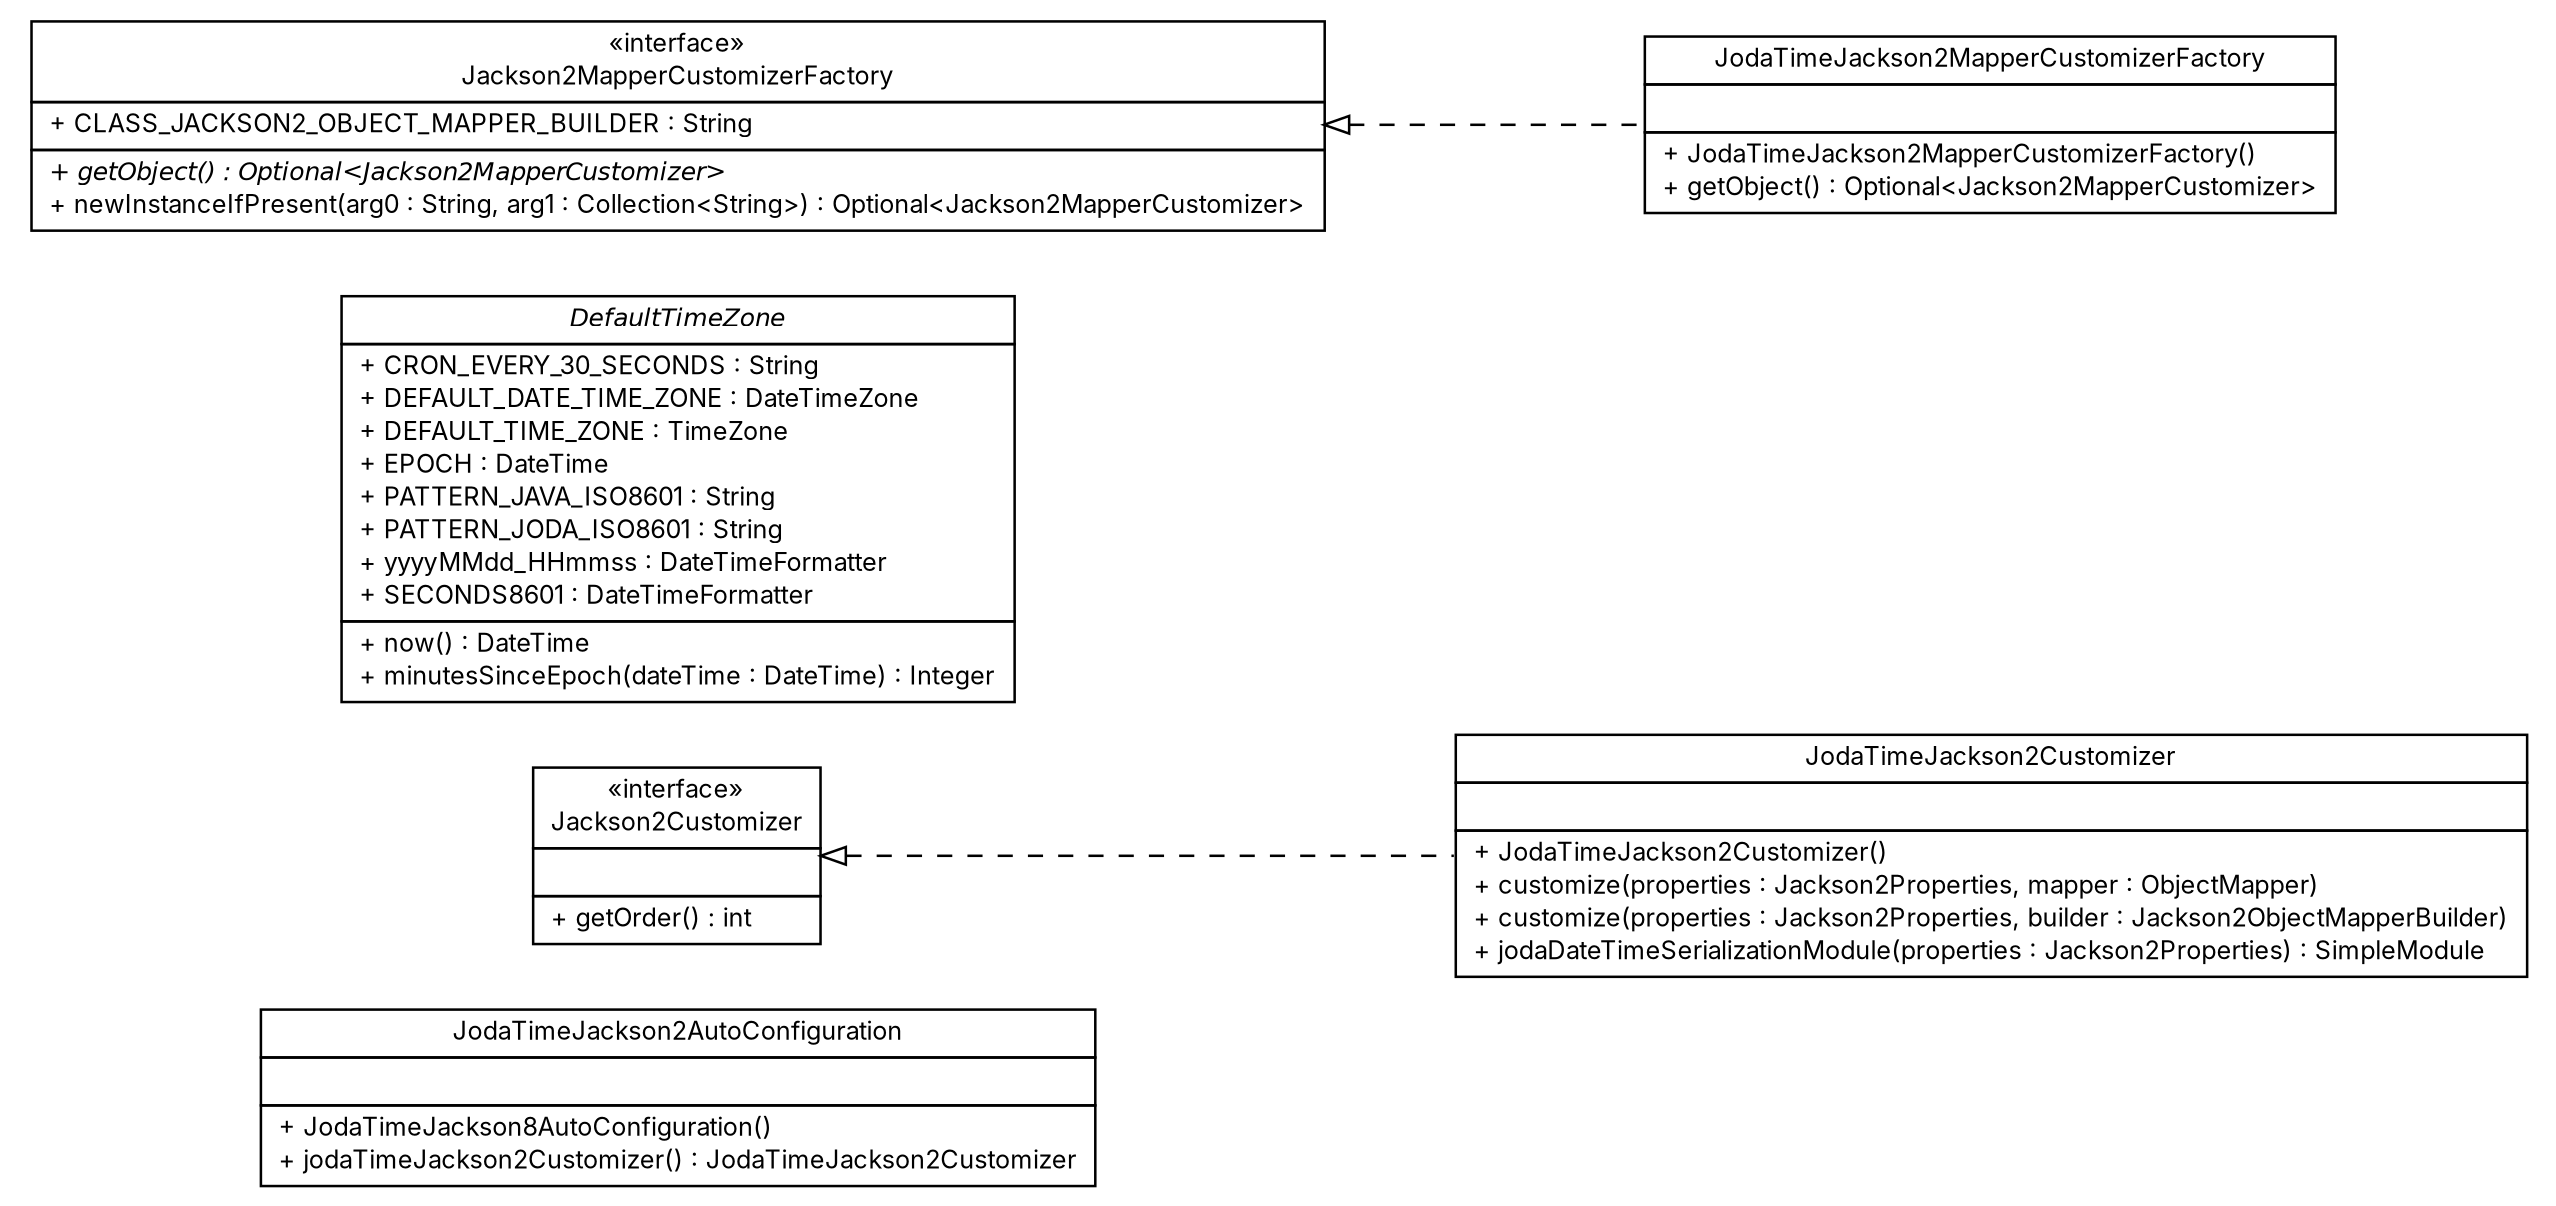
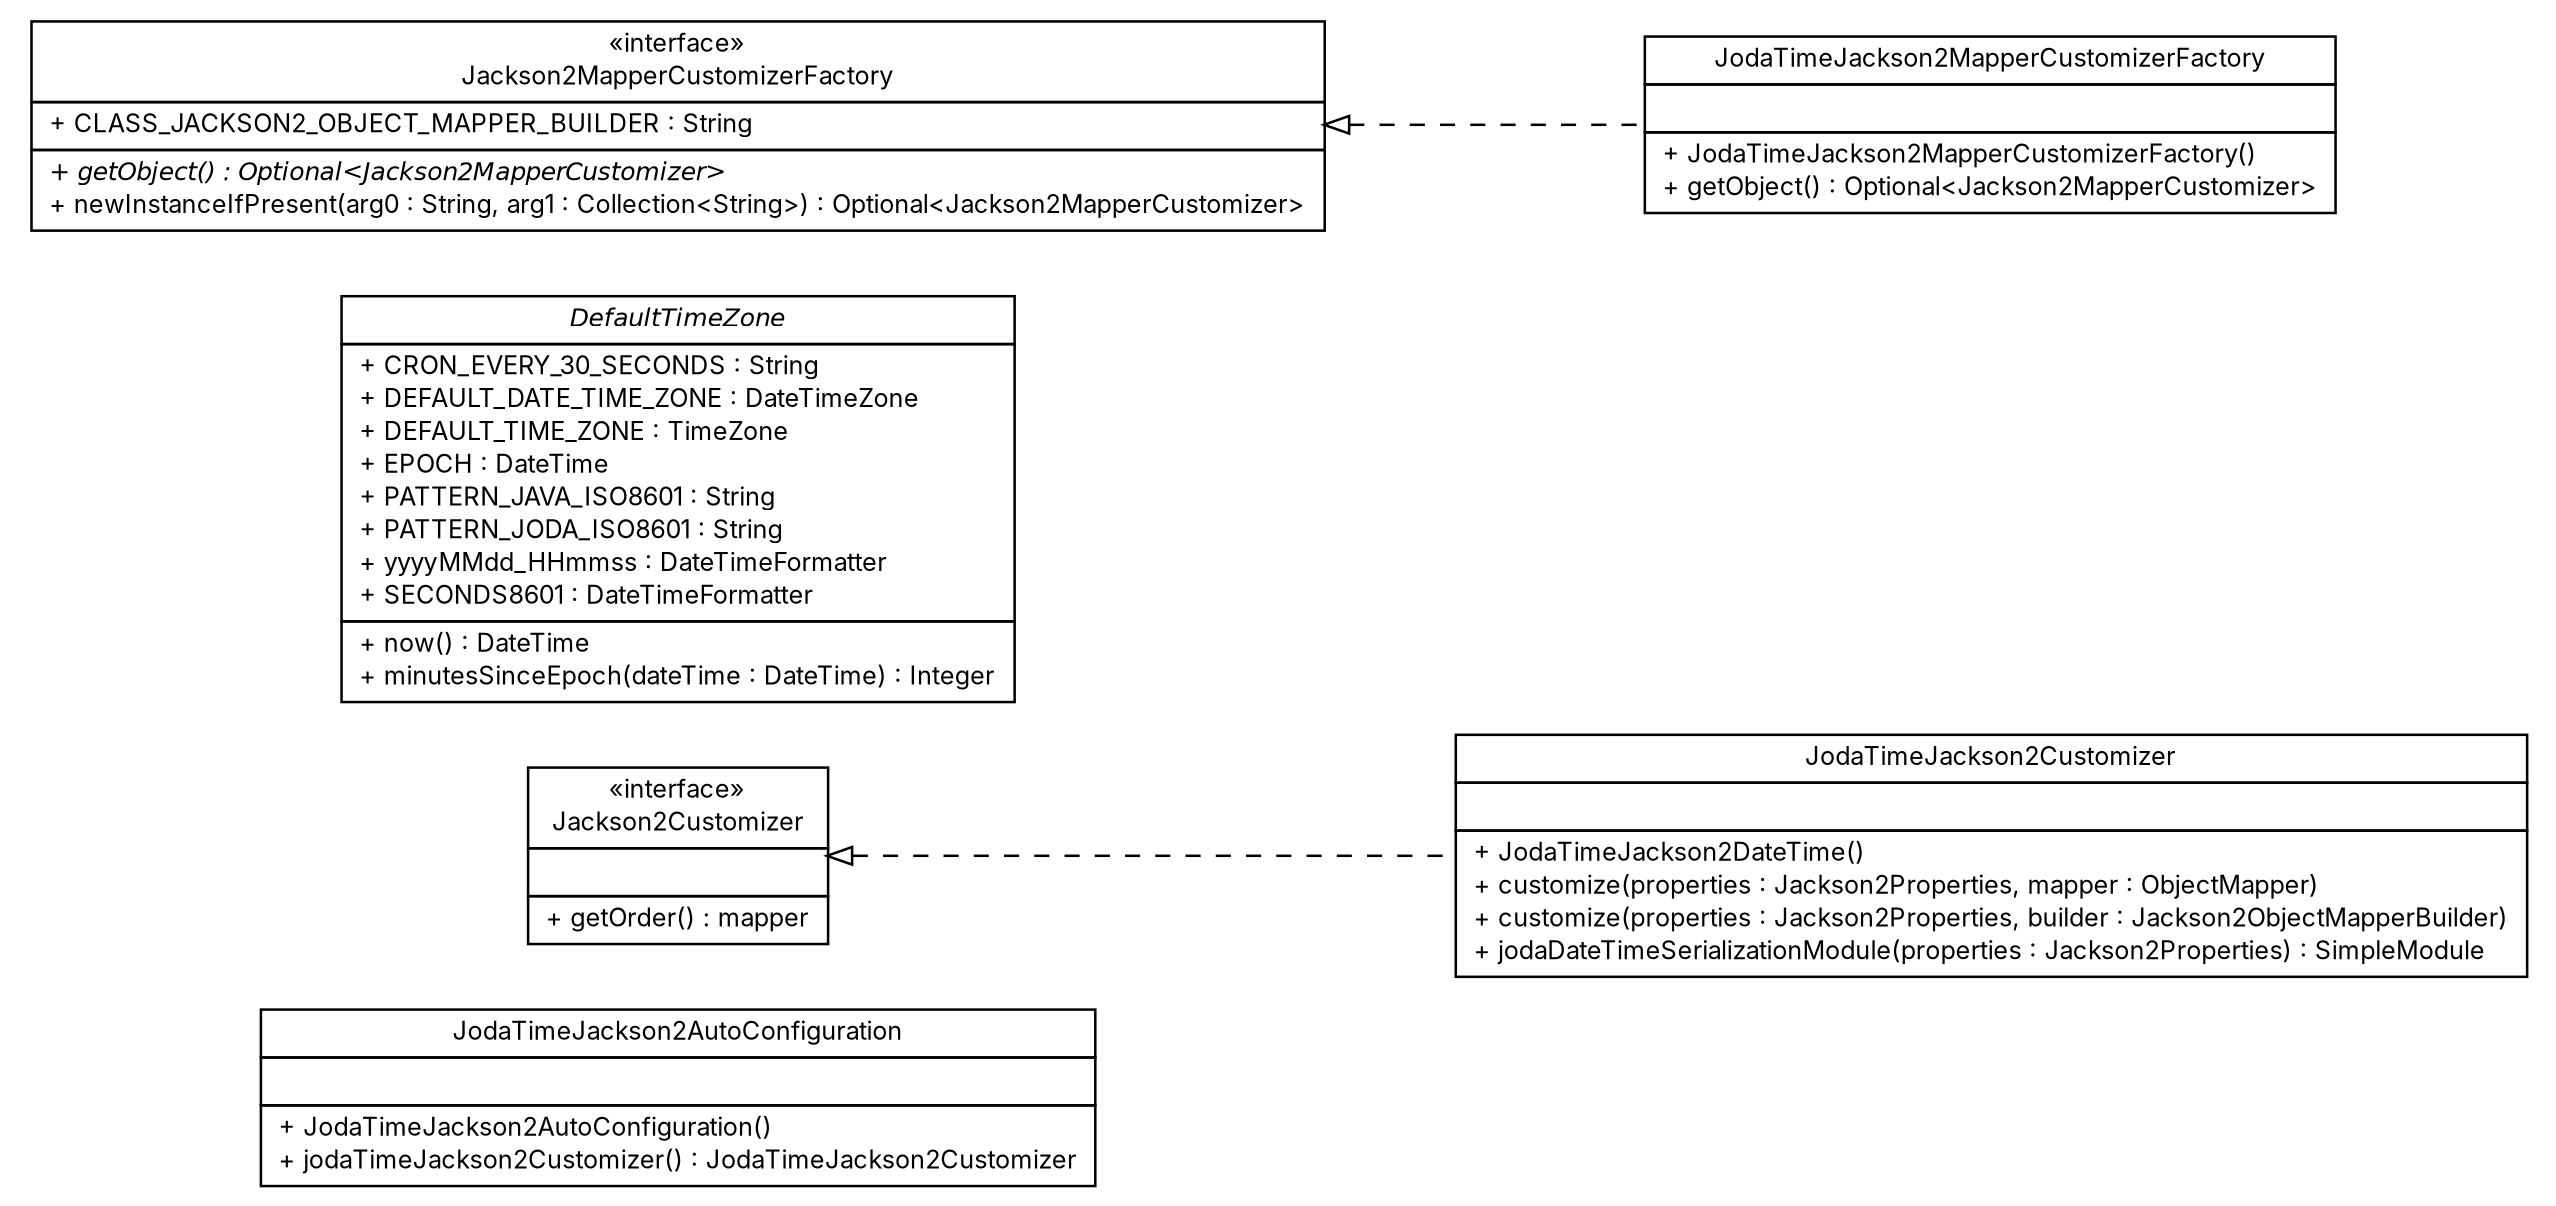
node "JodaTimeJackson2Customizer": text "+ JodaTimeJackson2Customizer()" -> "+ JodaTimeJackson2DateTime()"
node "Jackson2Customizer": text "+ getOrder() : int" -> "+ getOrder() : mapper"
node "JodaTimeJackson2AutoConfiguration": text "+ JodaTimeJackson8AutoConfiguration()" -> "+ JodaTimeJackson2AutoConfiguration()"
